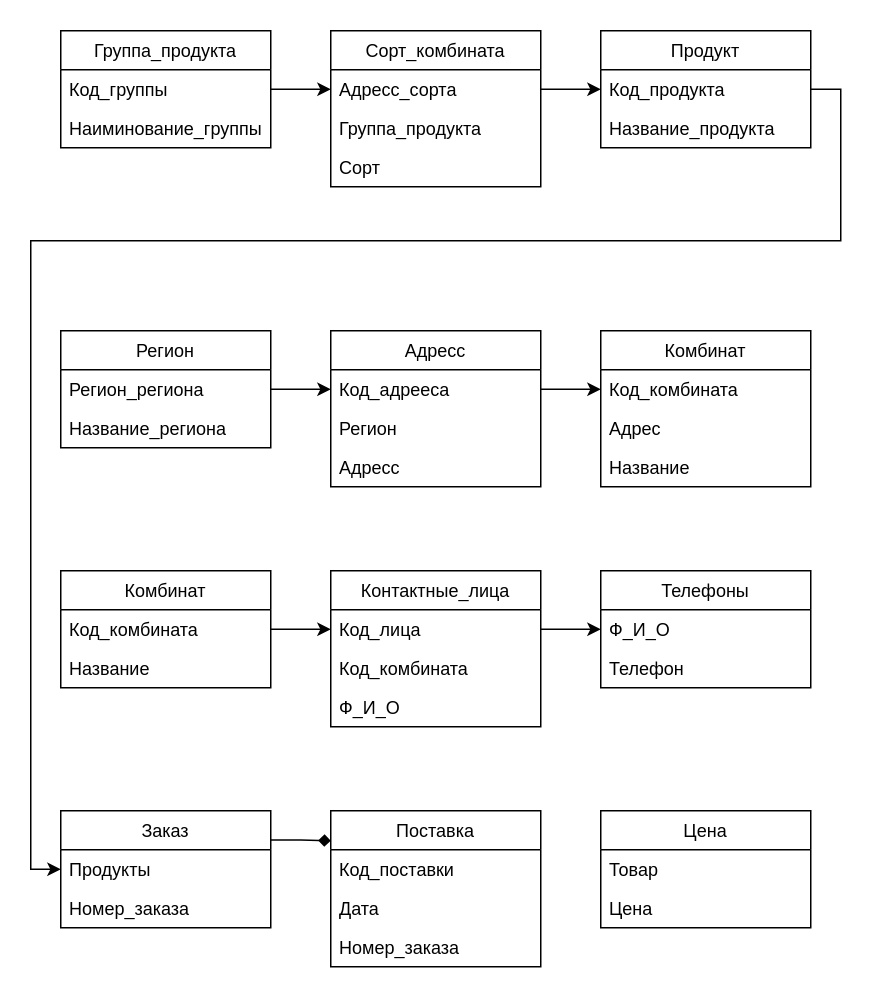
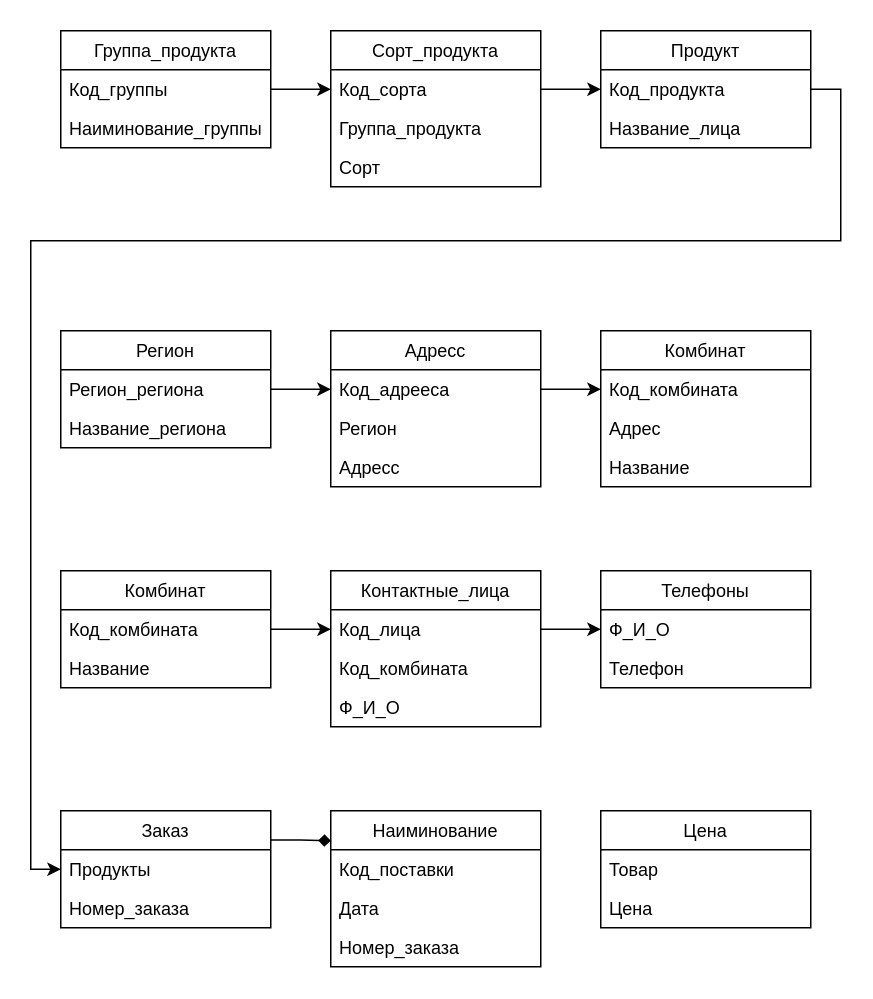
node "Сорт_комбината": label "Сорт_комбината" -> "Сорт_продукта"
node "Адресс_сорта": label "Адресс_сорта" -> "Код_сорта"
node "Название_продукта": label "Название_продукта" -> "Название_лица"
node "Поставка": label "Поставка" -> "Наиминование"
